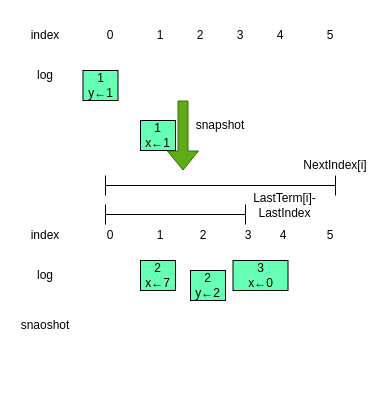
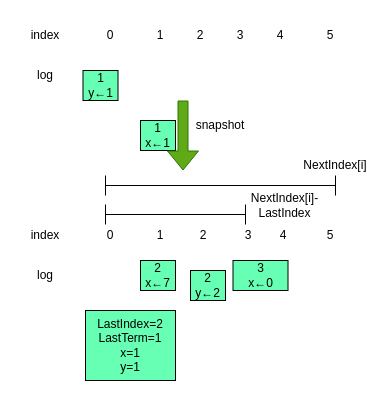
node "LastTerm[i]-LastIndex": label "LastTerm[i]-LastIndex" -> "NextIndex[i]-LastIndex"
node "snaoshot": removed
node "LastIndex=2 LastTerm=1 x=1 y=1": added
